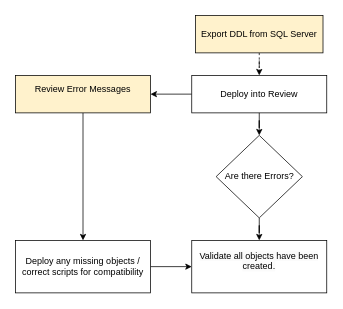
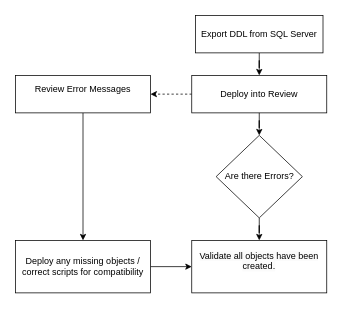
node "Export DDL from SQL Server": fillcolor #fff2cc -> #ffffff
edge "Export DDL from SQL Server" -> "Deploy into Review": style dashed -> solid
node "Review Error Messages": fillcolor #fff2cc -> #ffffff
edge "Deploy into Review" -> "Review Error Messages": style solid -> dashed
